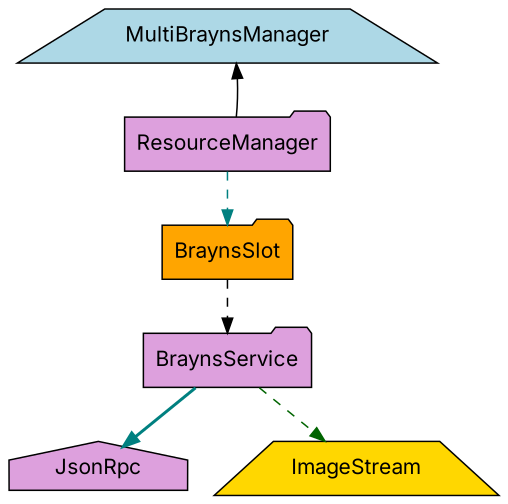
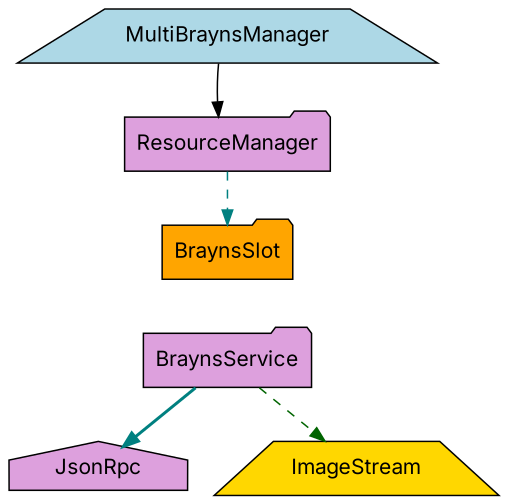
edge "ResourceManager" -> "MultiBraynsManager": reversed
edge "BraynsSlot" -> "BraynsService": removed
